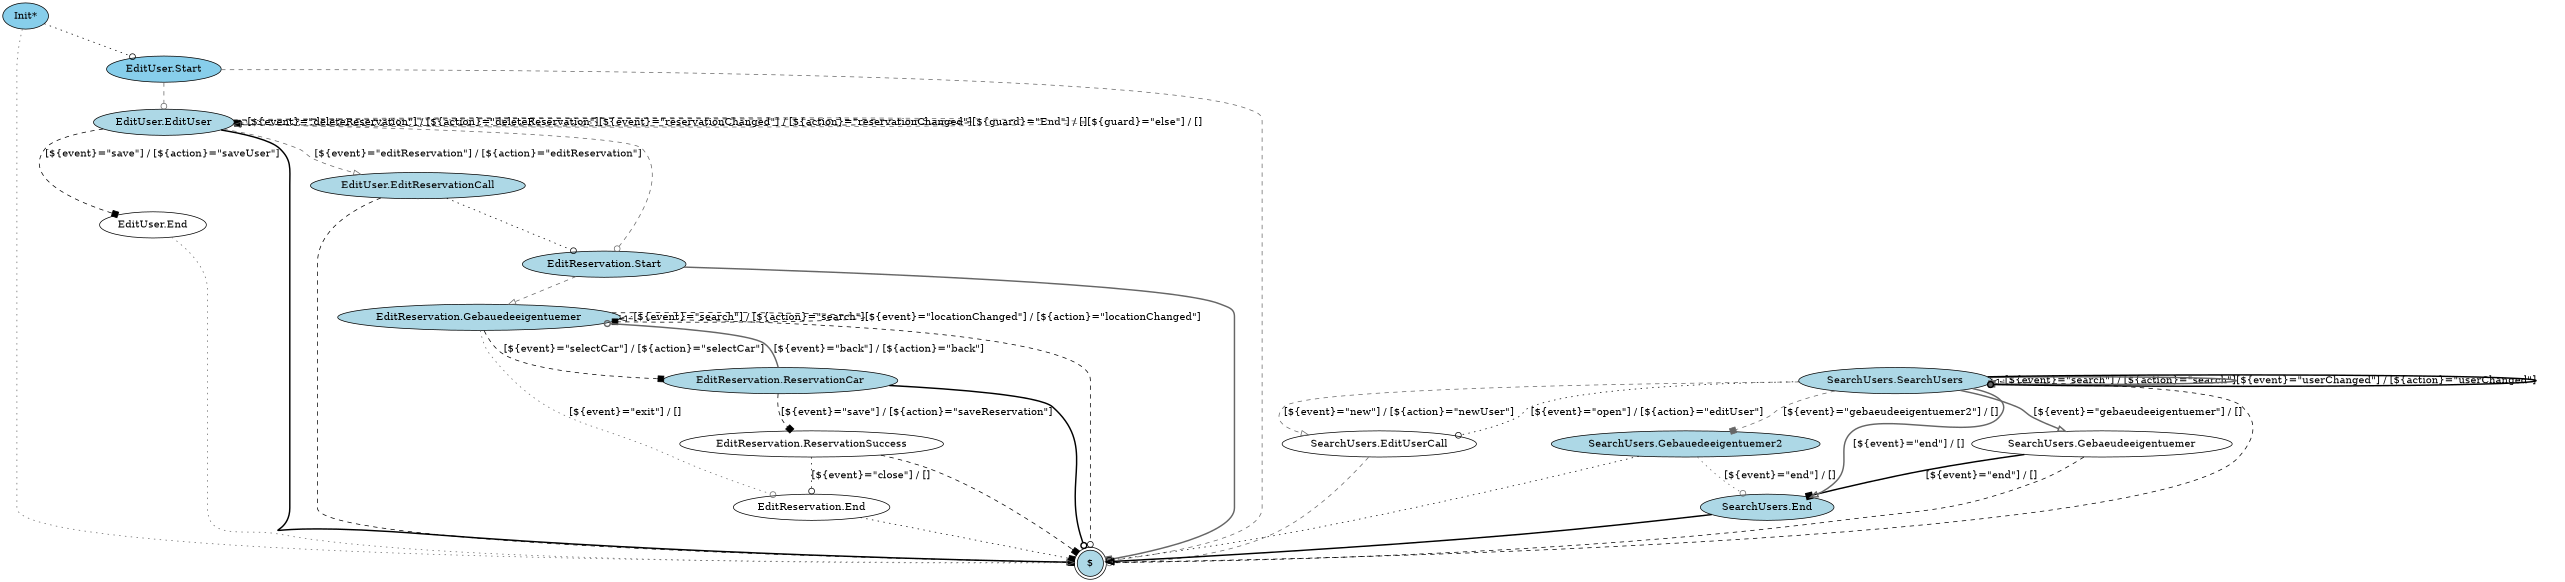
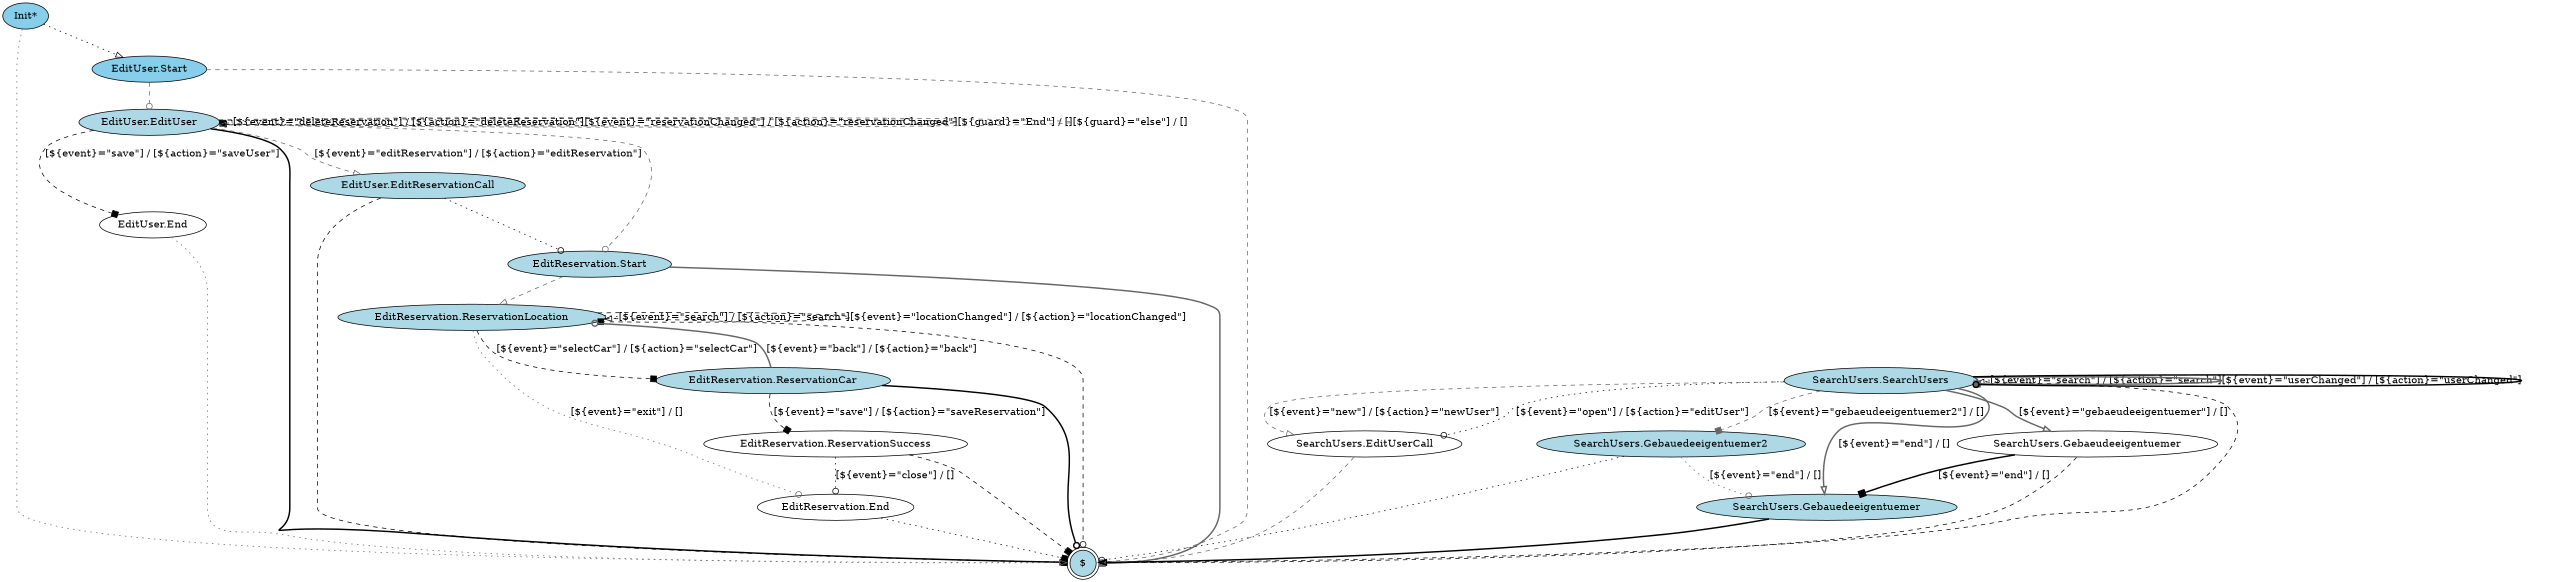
edge "Init*" -> "EditUser.Start": arrowhead odot -> onormal
node "EditReservation.Gebauedeeigentuemer": label "EditReservation.Gebauedeeigentuemer" -> "EditReservation.ReservationLocation"
node "SearchUsers.End": label "SearchUsers.End" -> "SearchUsers.Gebauedeeigentuemer"
